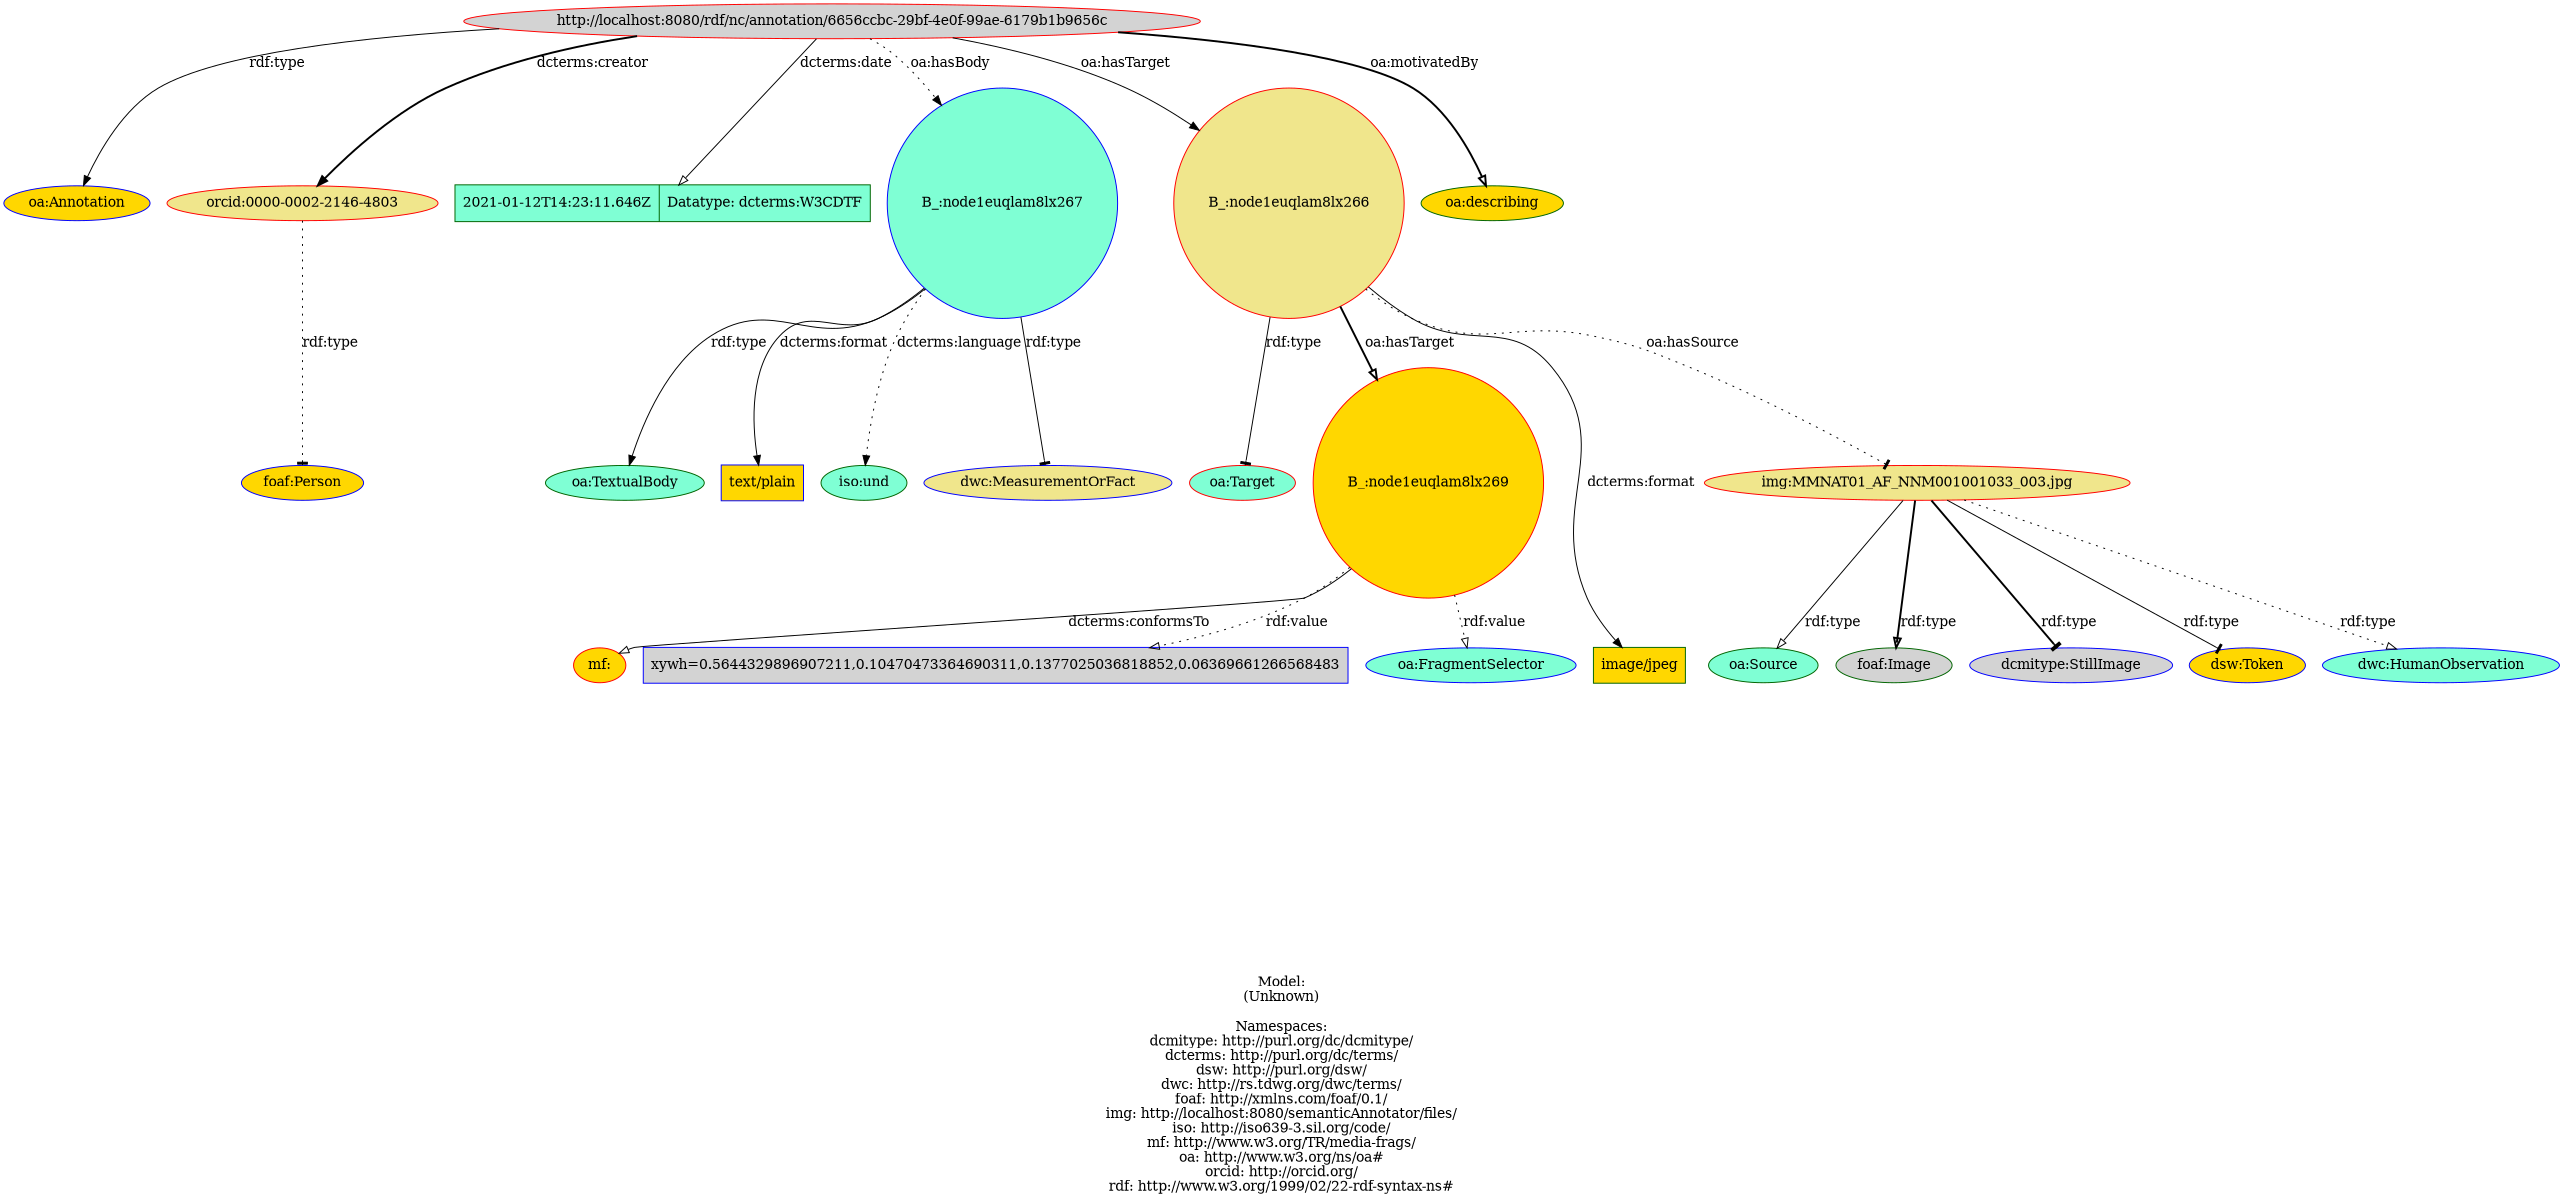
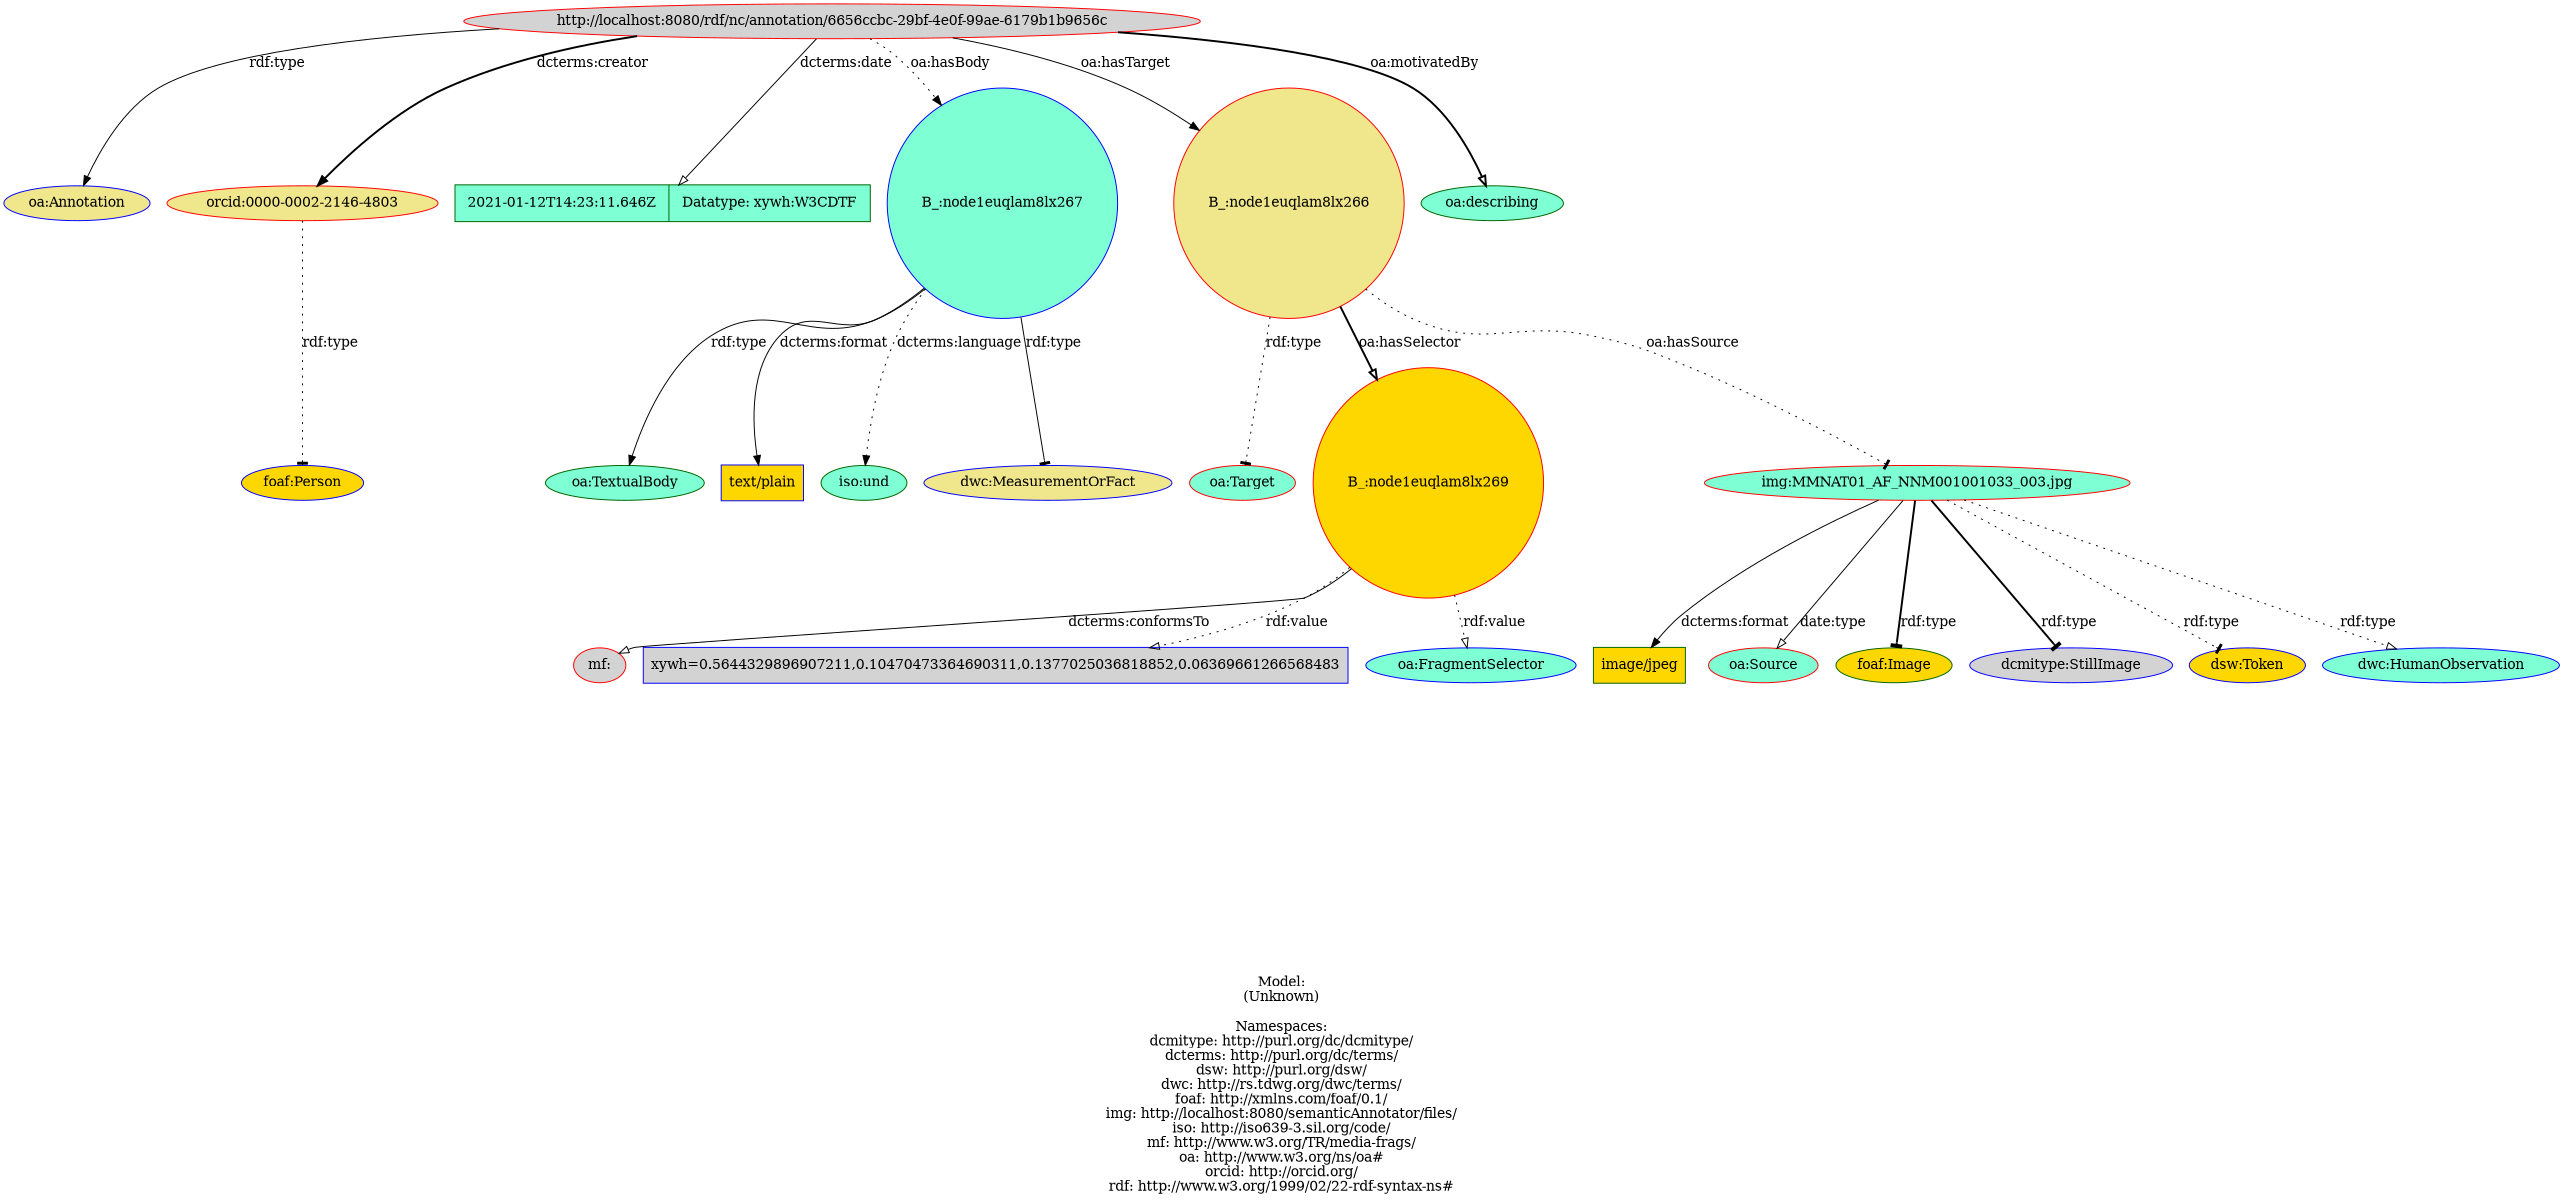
node "oa:Annotation": fillcolor gold -> khaki
node "2021-01-12T14:23:11.646Z": text "Datatype: dcterms:W3CDTF" -> "Datatype: xywh:W3CDTF"
node "oa:describing": fillcolor gold -> aquamarine
edge "B_:node1euqlam8lx266" -> "B_:node1euqlam8lx269": label "oa:hasTarget" -> "oa:hasSelector"
edge "B_:node1euqlam8lx266" -> "oa:Target": style solid -> dotted
edge "B_:node1euqlam8lx266" -> "image/jpeg": now "img:MMNAT01_AF_NNM001001033_003.jpg" -> "image/jpeg"
node "img:MMNAT01_AF_NNM001001033_003.jpg": fillcolor khaki -> aquamarine
edge "img:MMNAT01_AF_NNM001001033_003.jpg" -> "foaf:Image": arrowhead onormal -> tee
edge "img:MMNAT01_AF_NNM001001033_003.jpg" -> "dsw:Token": style solid -> dotted
edge "img:MMNAT01_AF_NNM001001033_003.jpg" -> "oa:Source": label "rdf:type" -> "date:type"
node "mf:": fillcolor gold -> lightgrey
node "oa:Source": color darkgreen -> red
node "foaf:Image": fillcolor lightgrey -> gold
